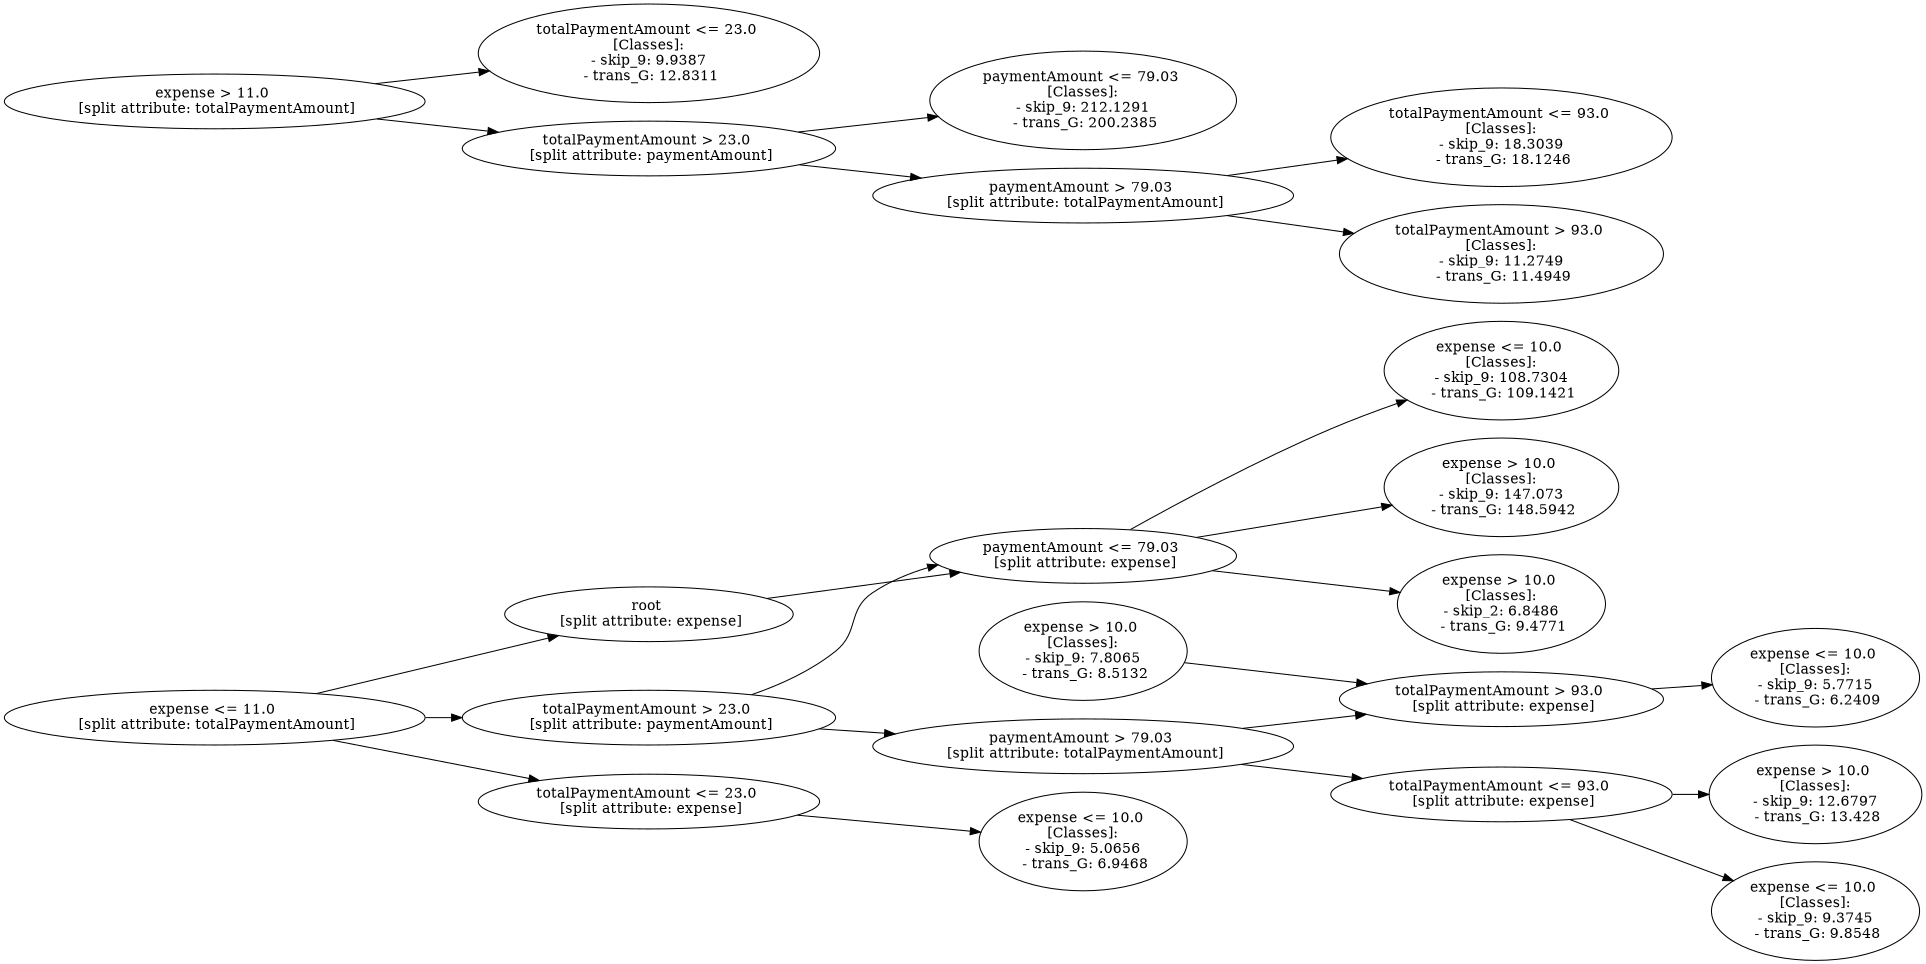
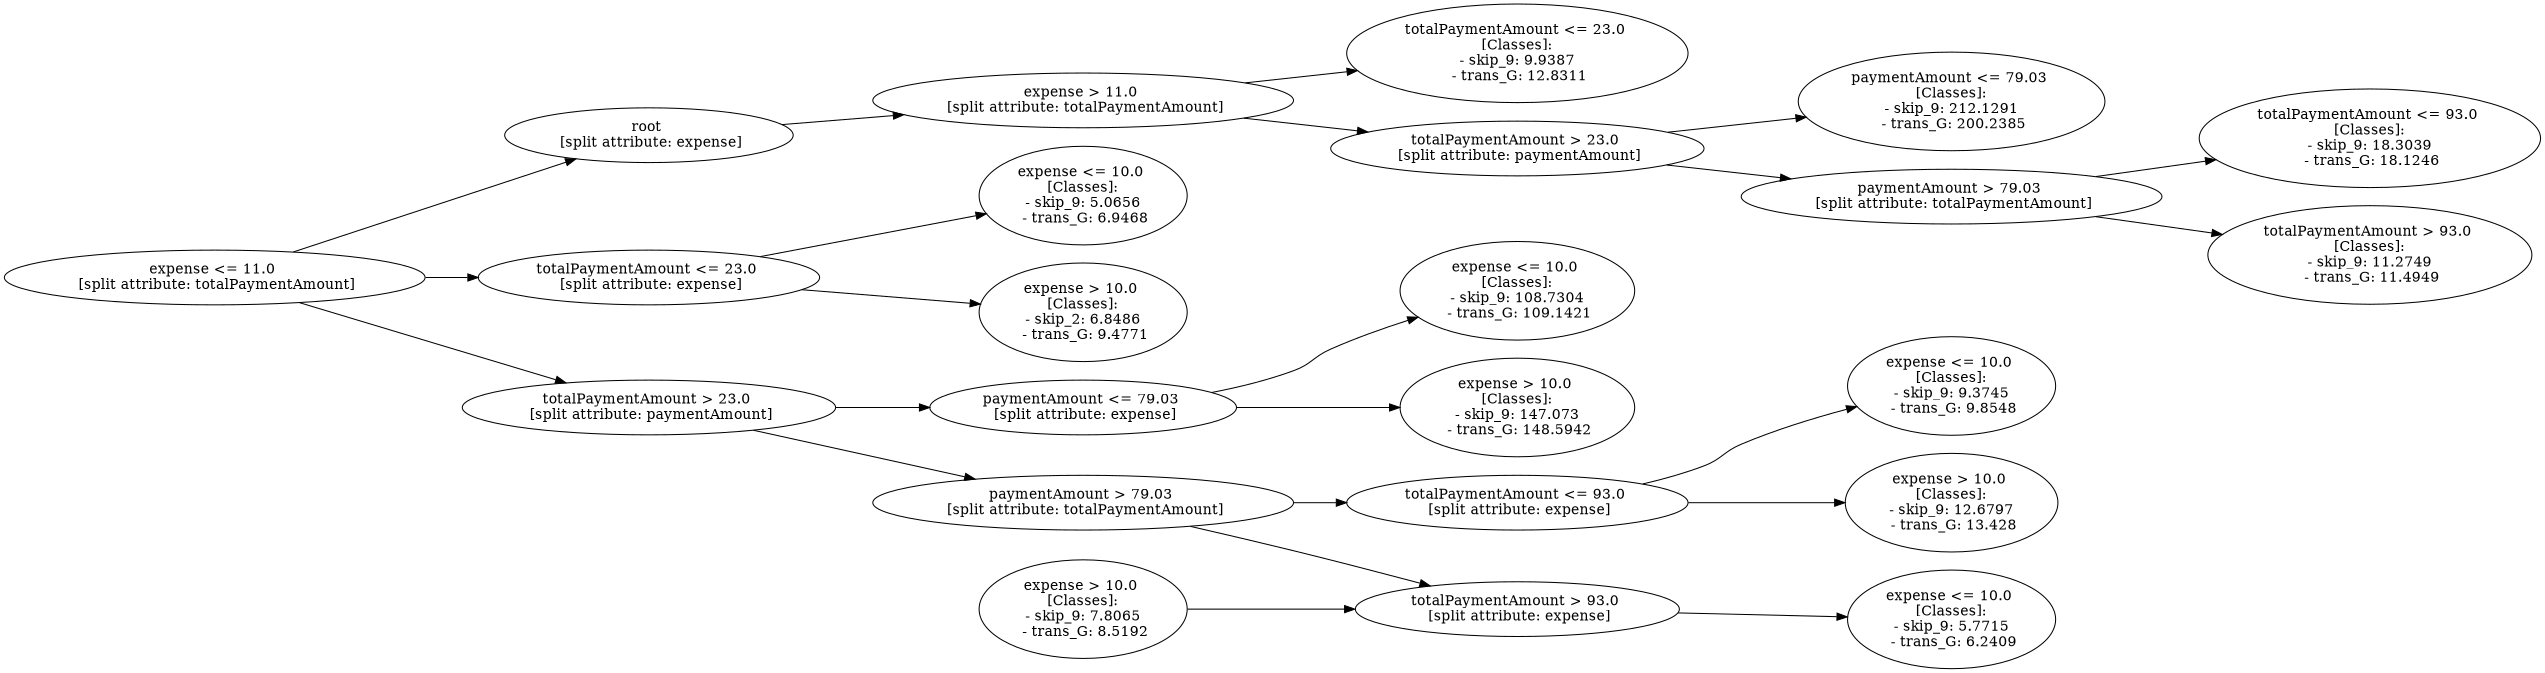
edge "paymentAmount <= 79.03 [split attribute: expense]" -> "expense > 10.0 [Classes]: - skip_2: 6.8486 - trans_G: 9.4771": now "totalPaymentAmount <= 23.0 [split attribute: expense]" -> "expense > 10.0 [Classes]: - skip_2: 6.8486 - trans_G: 9.4771"
edge "root [split attribute: expense]" -> "paymentAmount <= 79.03 [split attribute: expense]": now "root [split attribute: expense]" -> "expense > 11.0 [split attribute: totalPaymentAmount]"
node "expense > 10.0 [Classes]: - skip_9: 7.8065 - trans_G: 8.5132": label "expense > 10.0 [Classes]: - skip_9: 7.8065 - trans_G: 8.5132" -> "expense > 10.0 [Classes]: - skip_9: 7.8065 - trans_G: 8.5192"
